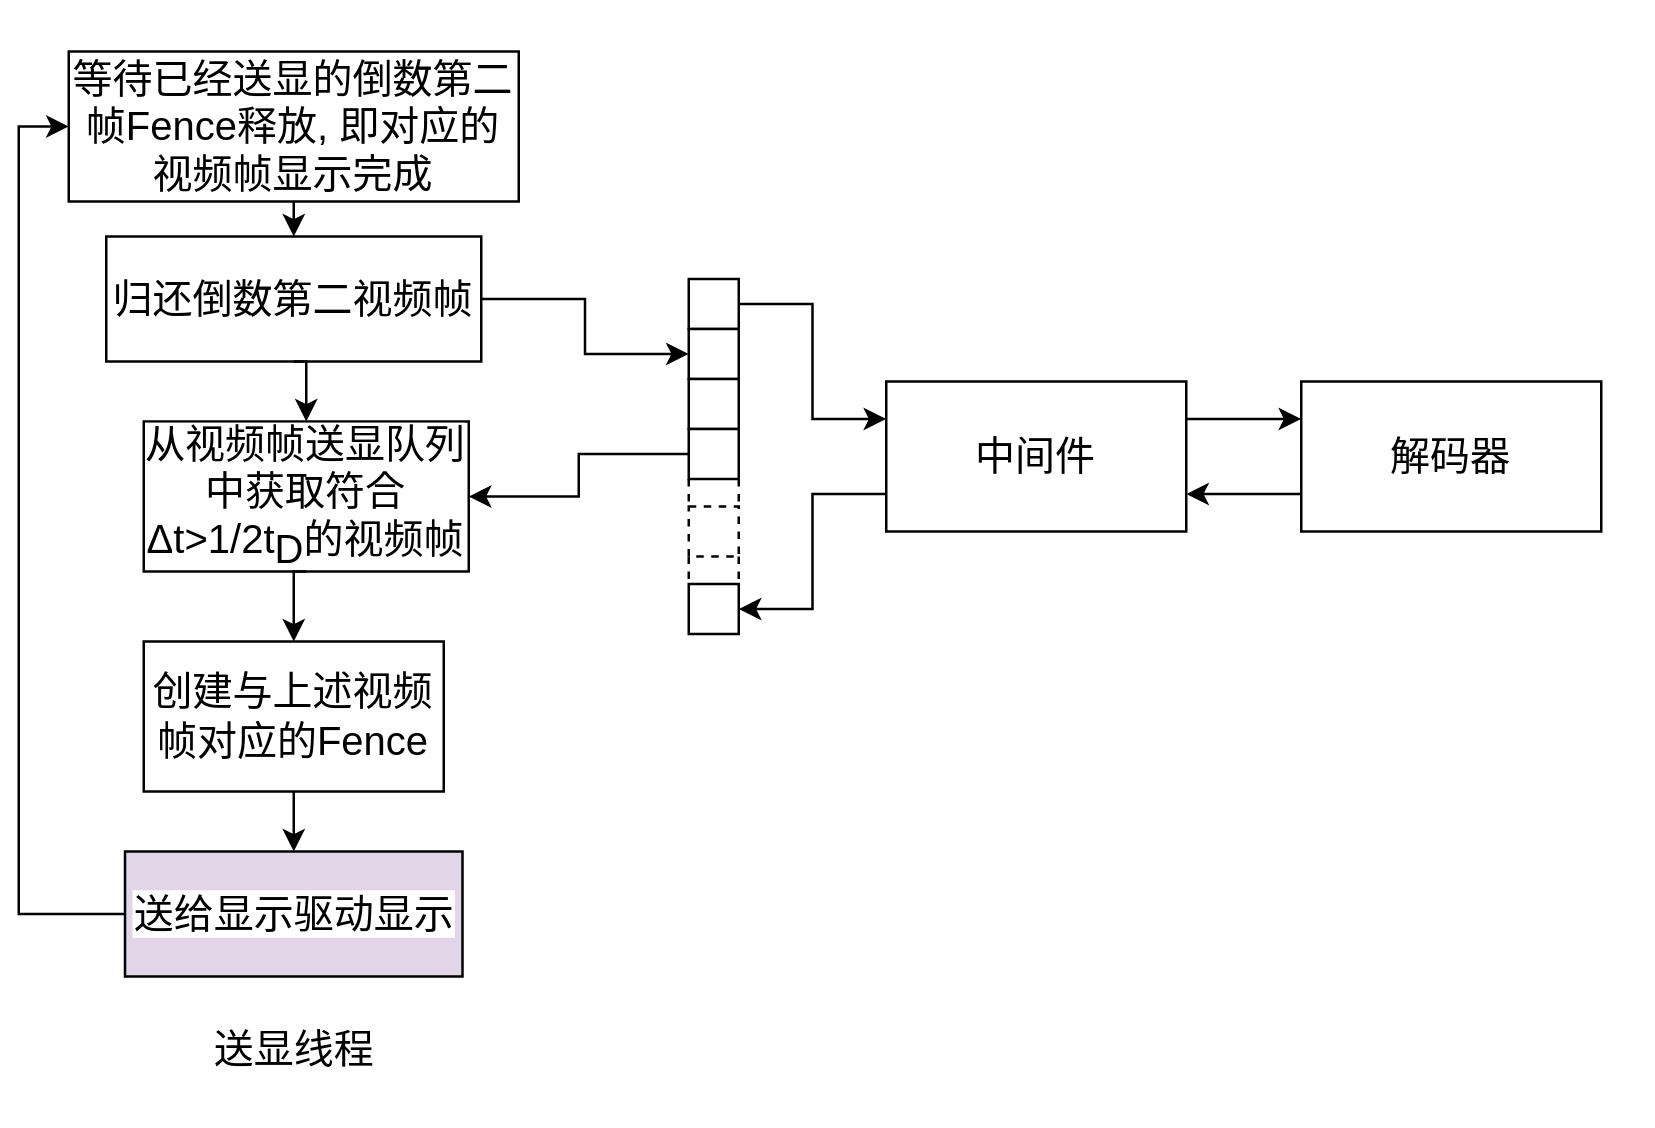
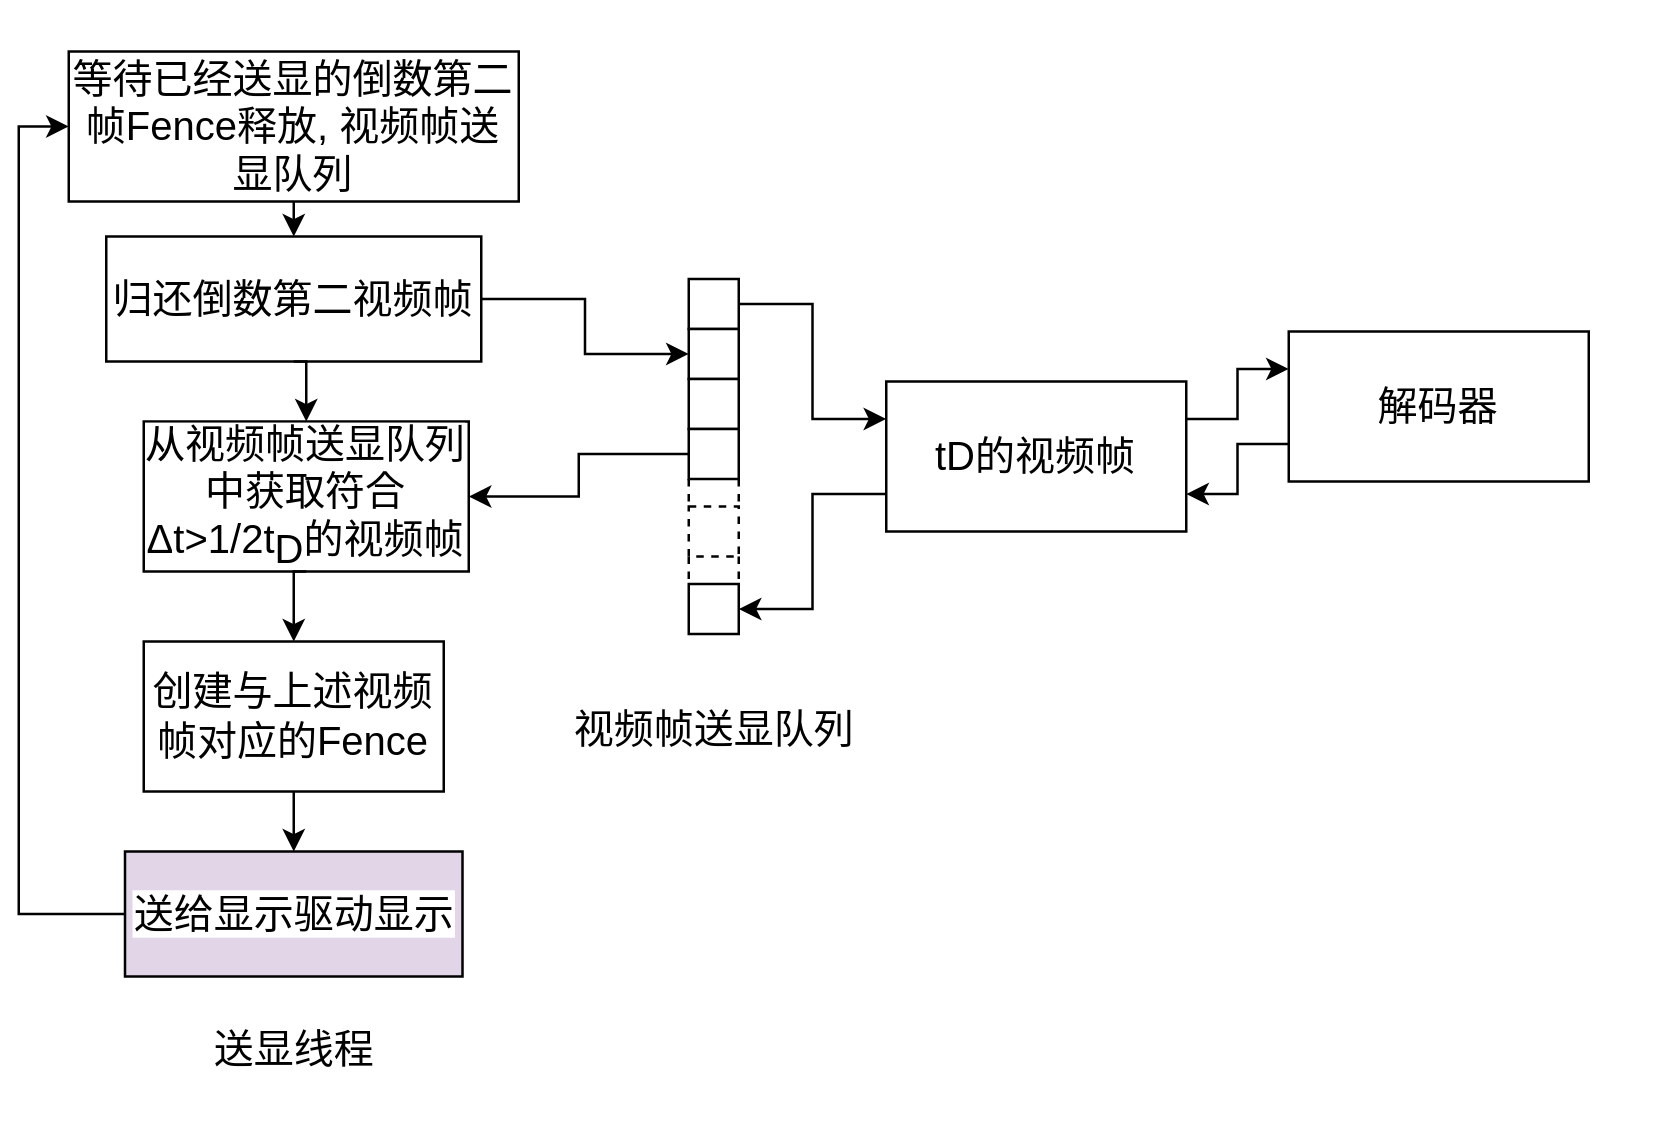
node "等待已经送显的倒数第二帧Fence释放, 即对应的视频帧显示完成": label "等待已经送显的倒数第二帧Fence释放, 即对应的视频帧显示完成" -> "等待已经送显的倒数第二帧Fence释放, 视频帧送显队列"
node "中间件": label "中间件" -> "tD的视频帧"
node "解码器": moved (1451, 456) -> (1439, 406)
node "视频帧送显队列": added
